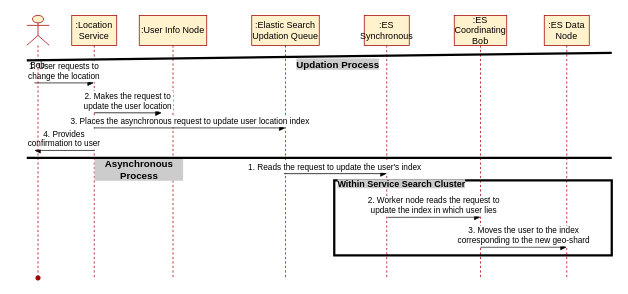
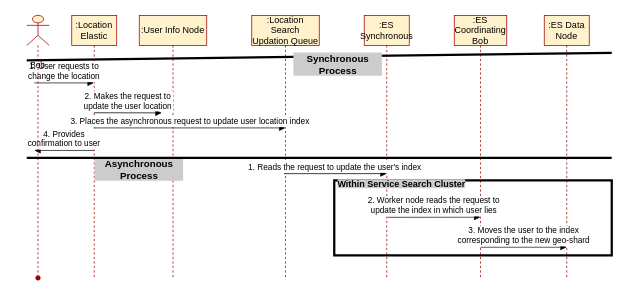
node ":Location Service": label ":Location Service" -> ":Location Elastic"
node ":Elastic Search Updation Queue": label ":Elastic Search Updation Queue" -> ":Location Search Updation Queue"
node "Updation Process": label "Updation Process" -> "Synchronous Process"
